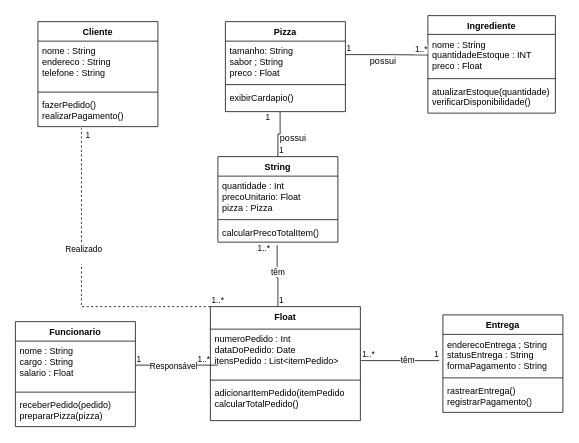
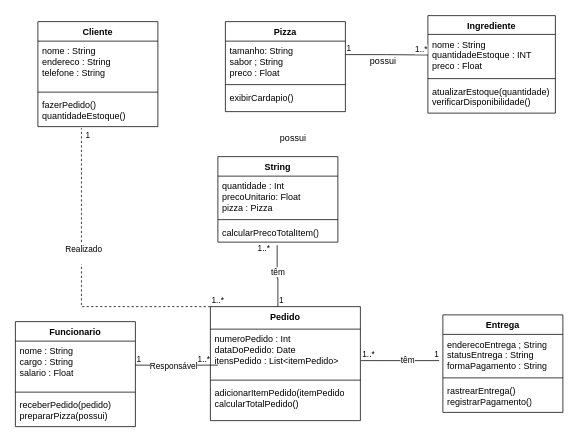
node "fazerPedido() realizarPagamento()": label "fazerPedido() realizarPagamento()" -> "fazerPedido() quantidadeEstoque()"
edge "exibirCardapio()" -- "String": removed, labels "1", "1"
node "Float": label "Float" -> "Pedido"
node "receberPedido(pedido) prepararPizza(pizza)": label "receberPedido(pedido) prepararPizza(pizza)" -> "receberPedido(pedido) prepararPizza(possui)"
